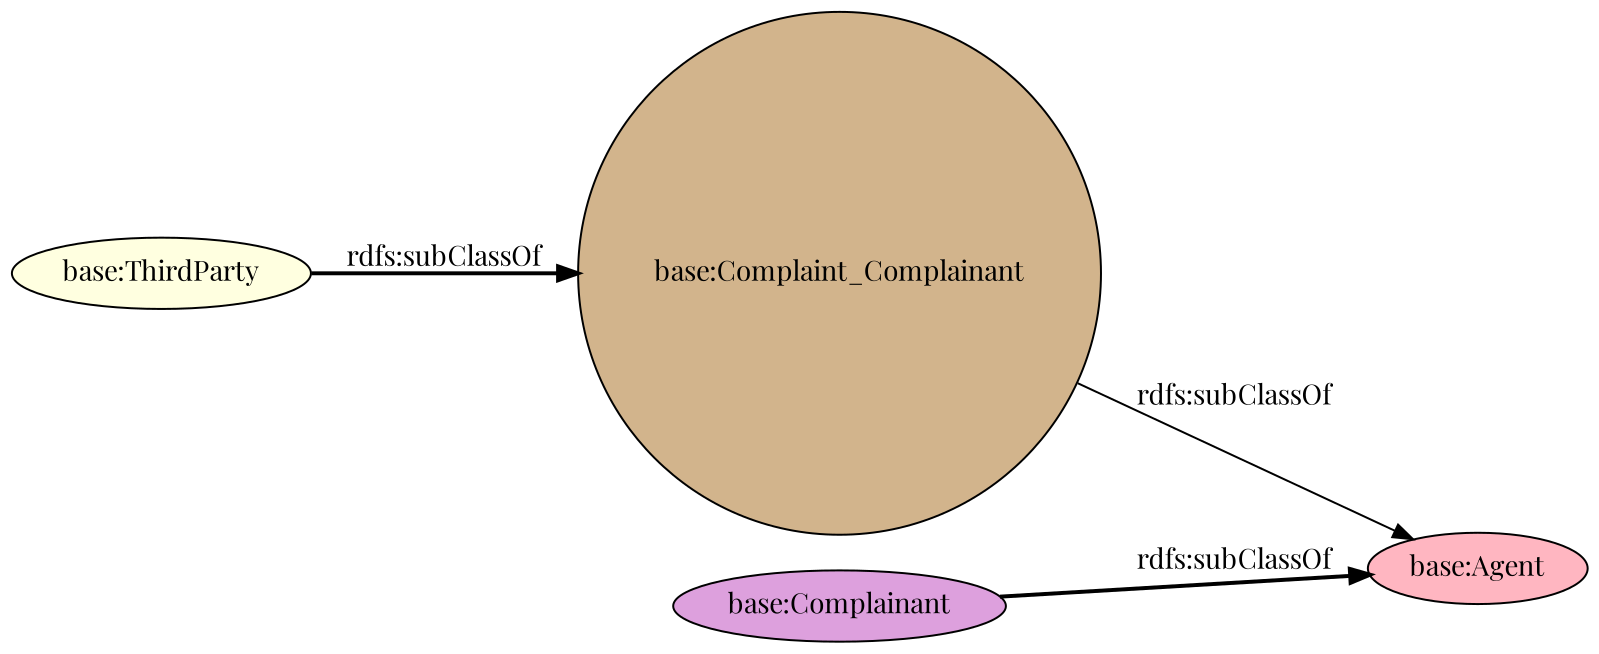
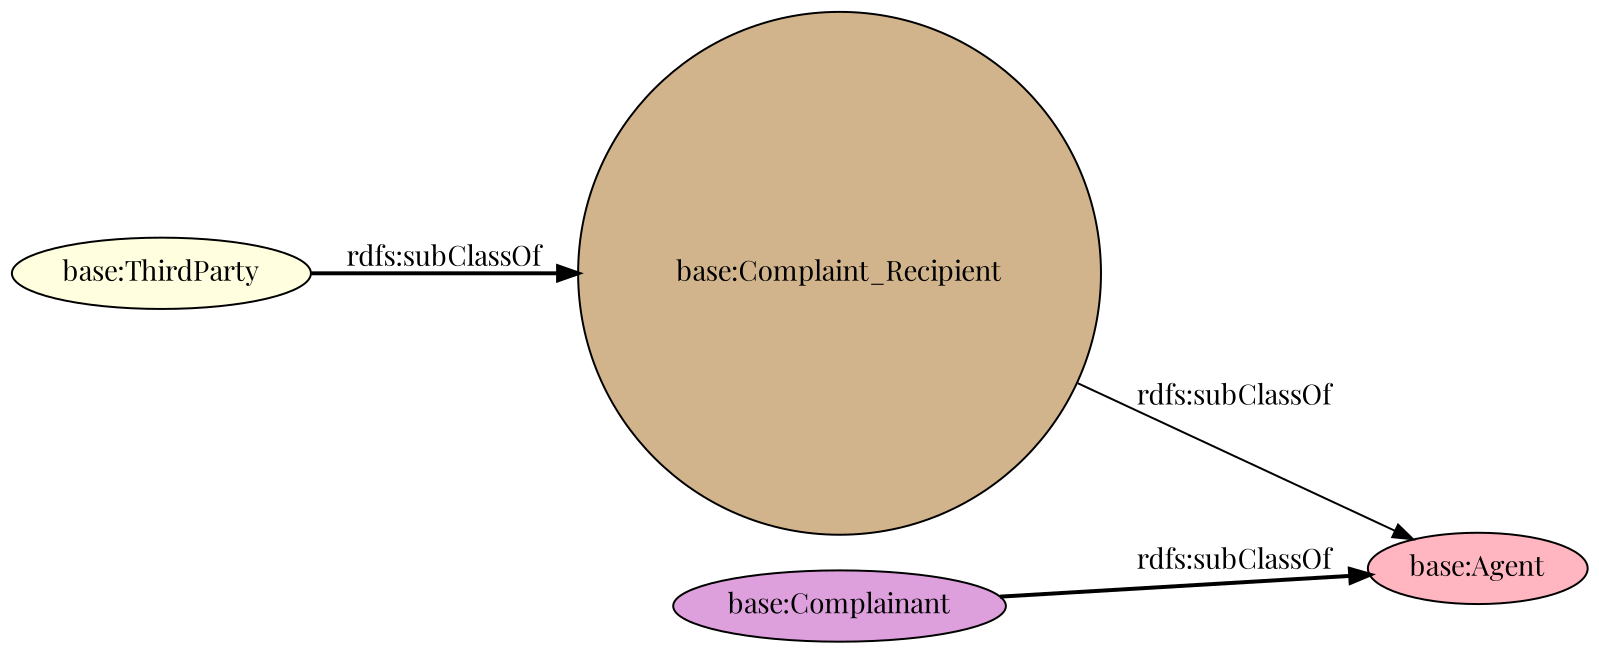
node "base:Complaint_Complainant": label "base:Complaint_Complainant" -> "base:Complaint_Recipient"
